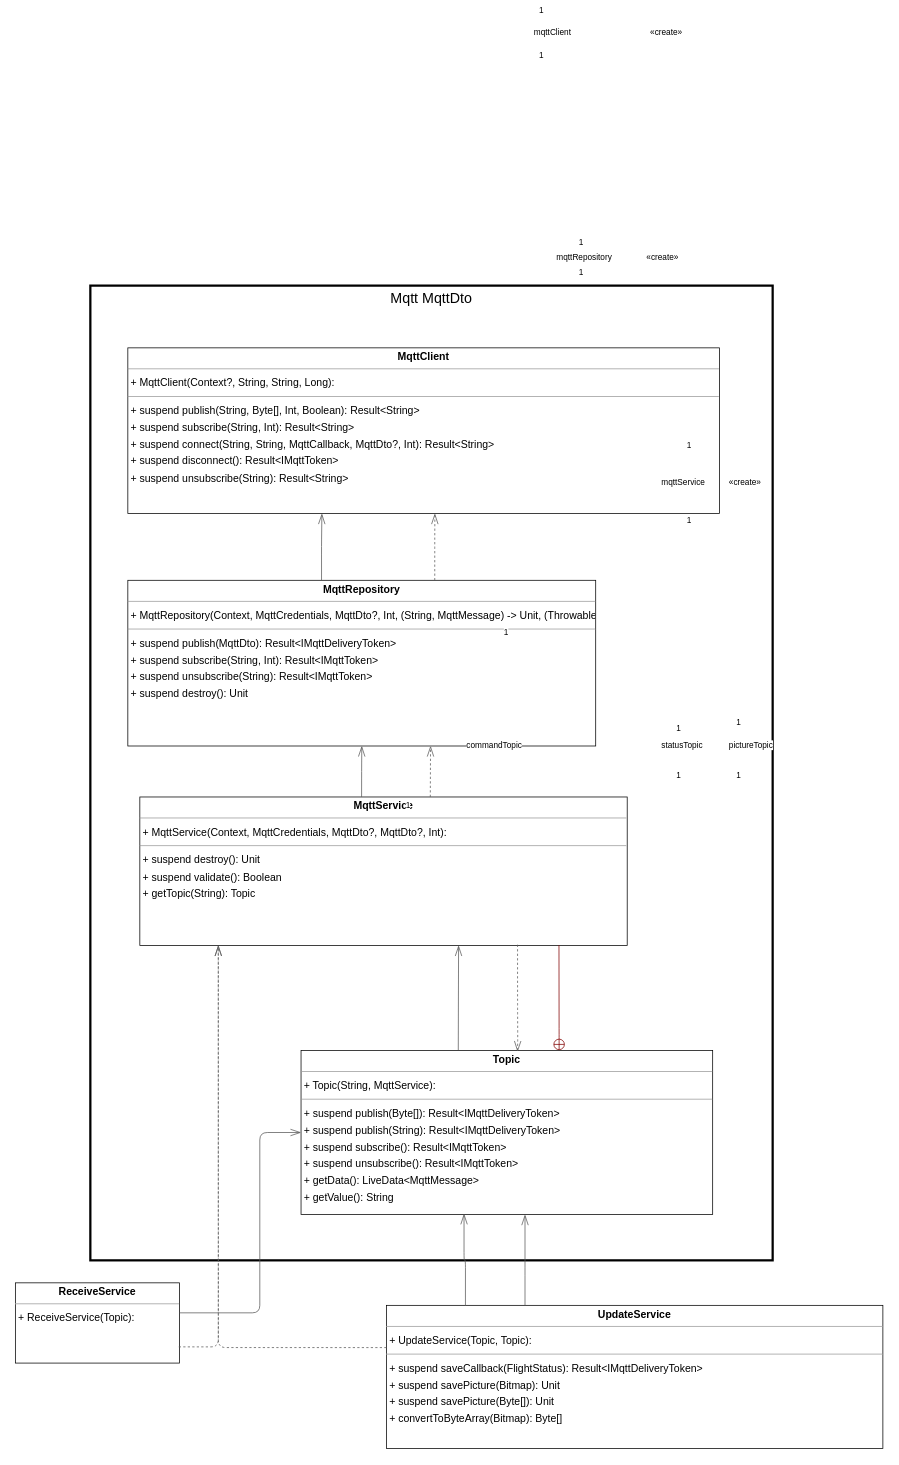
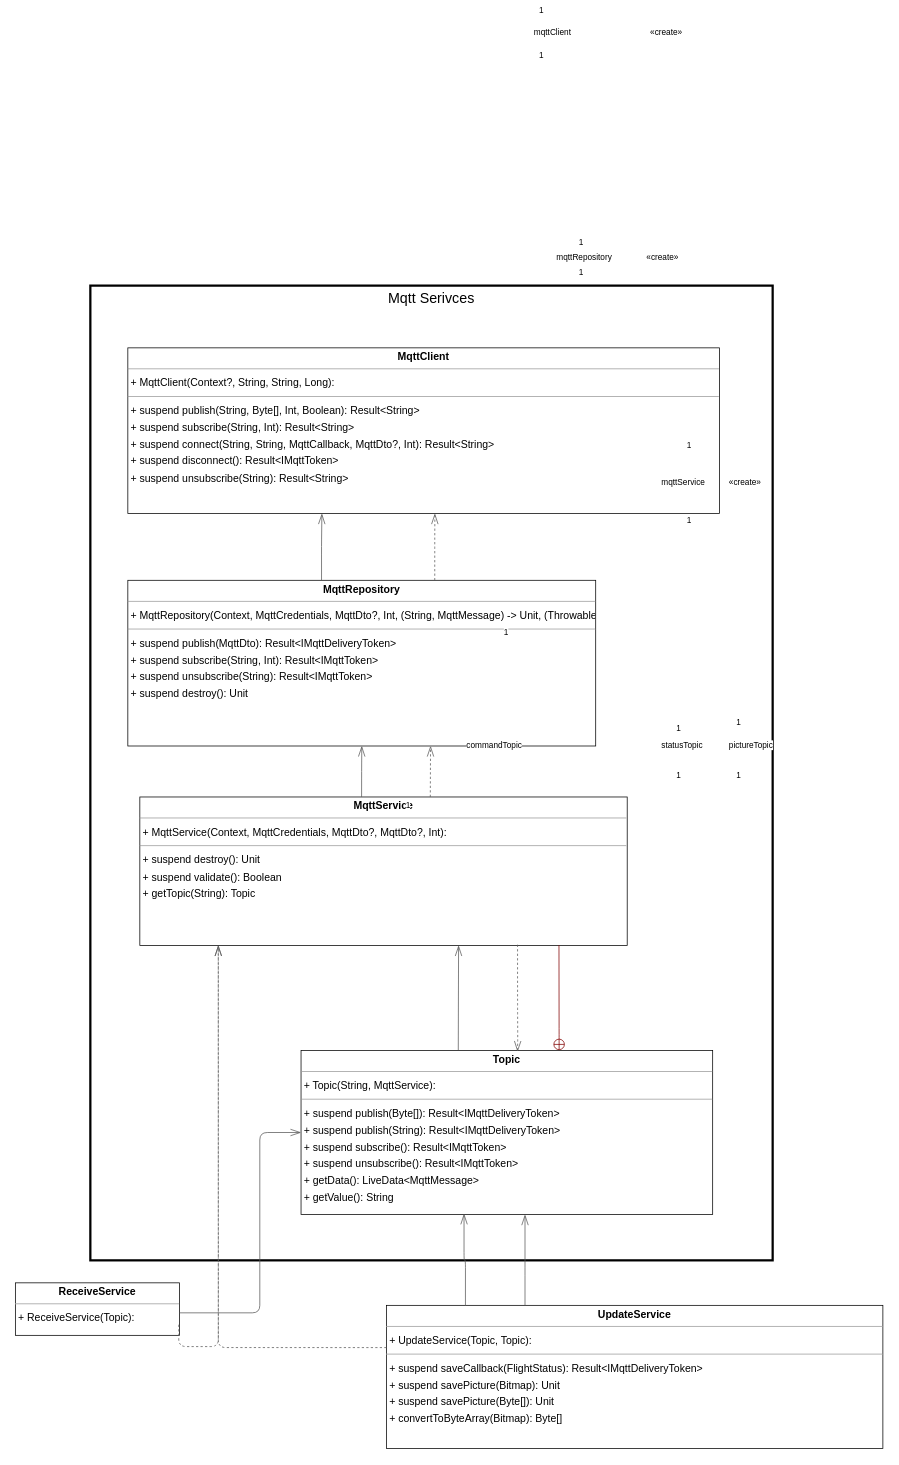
node "Mqtt MqttDto": label "Mqtt MqttDto" -> "Mqtt Serivces"
node "ReceiveService + ReceiveService(Topic):": size 164x80 -> 164x53
